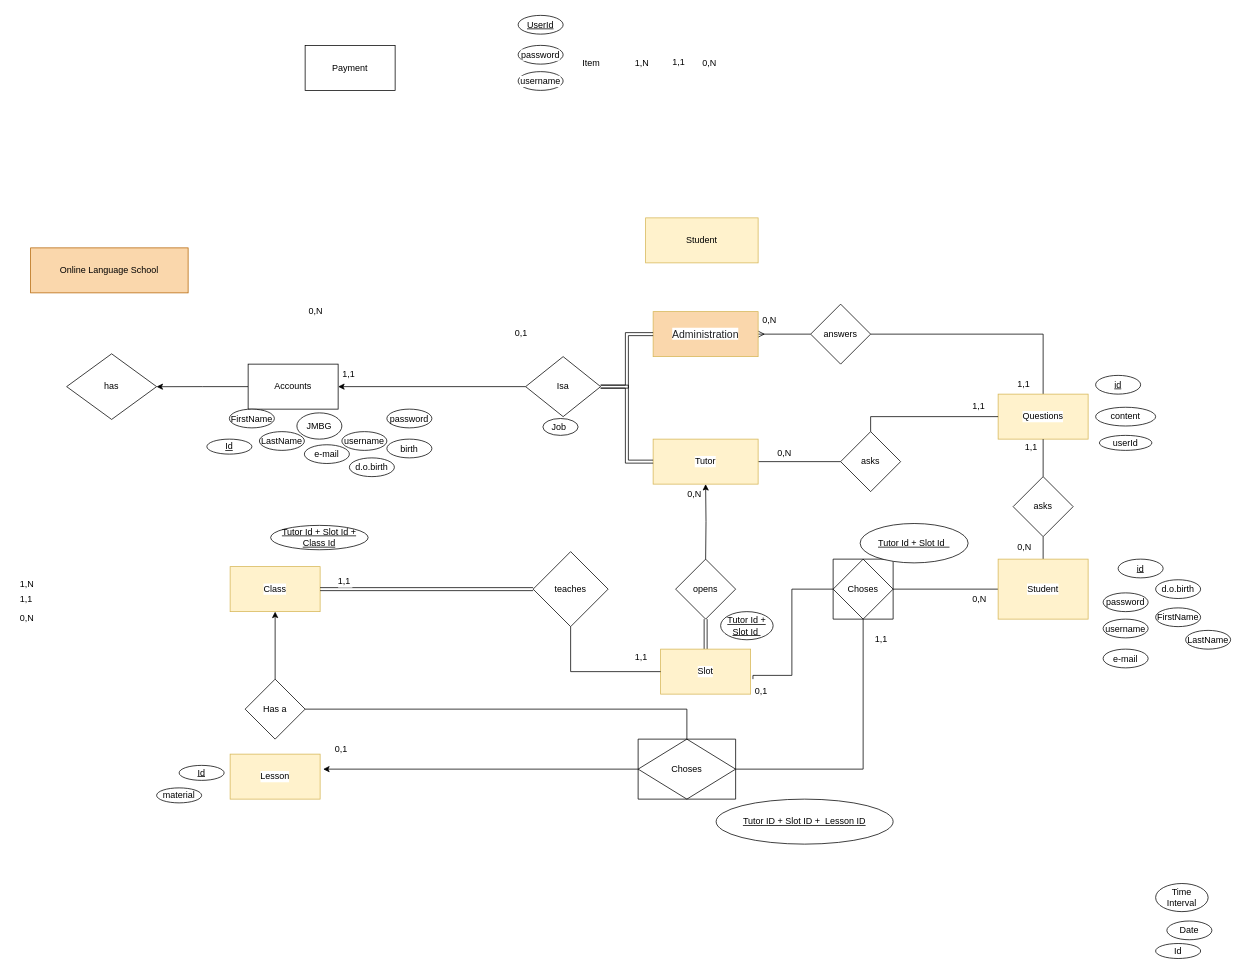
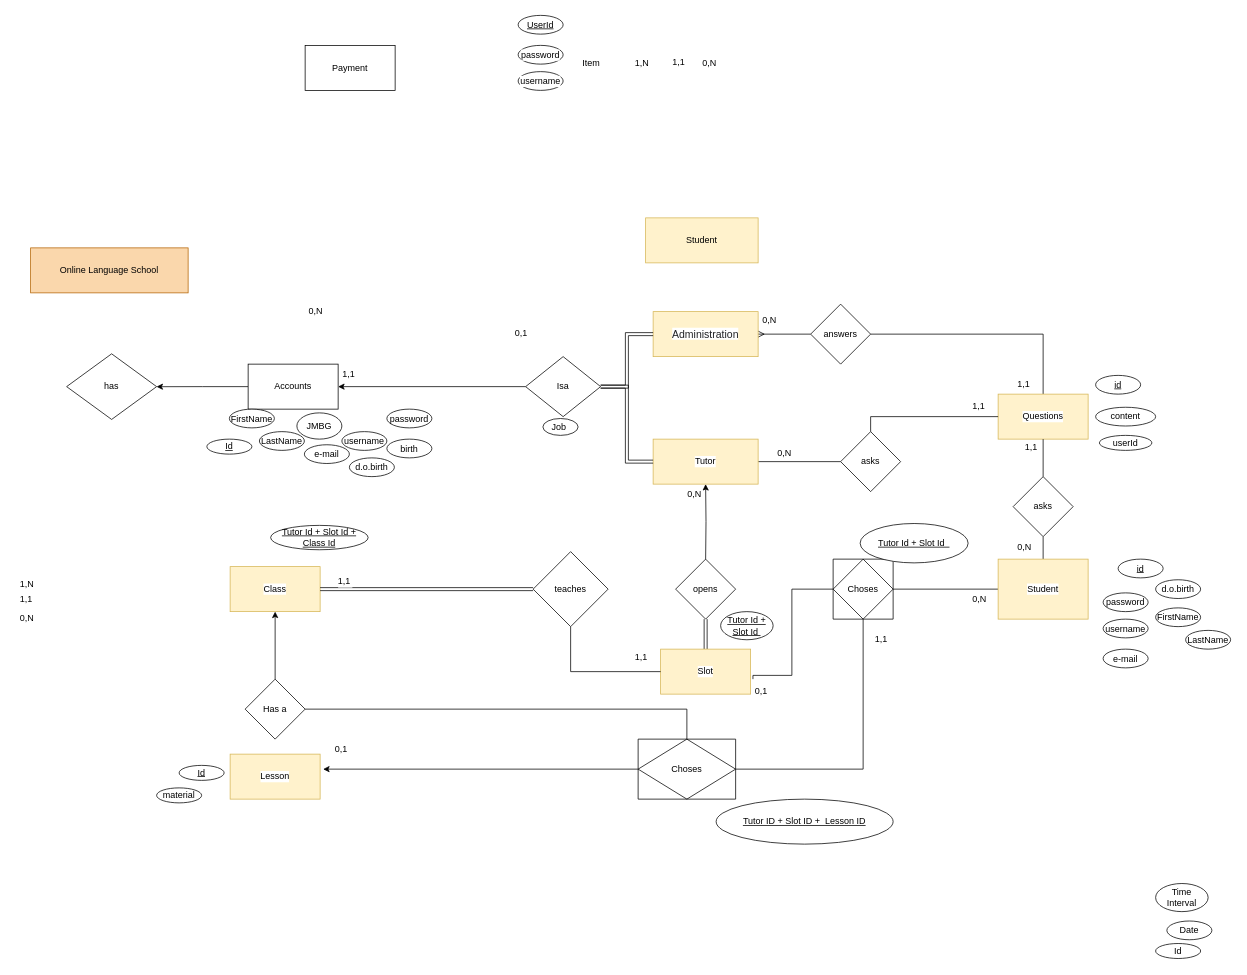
node "Administration": fillcolor #fad7ac -> #fff2cc
